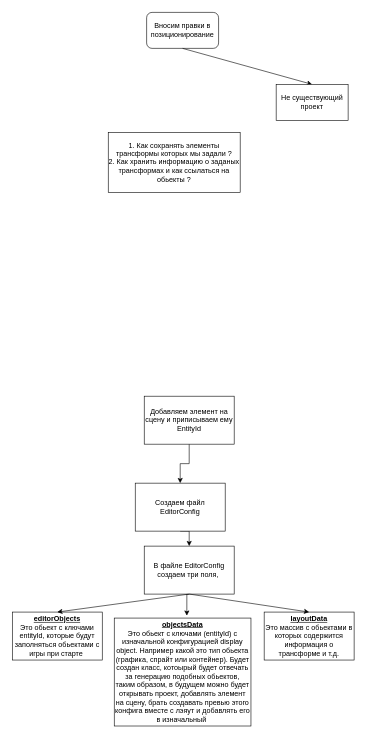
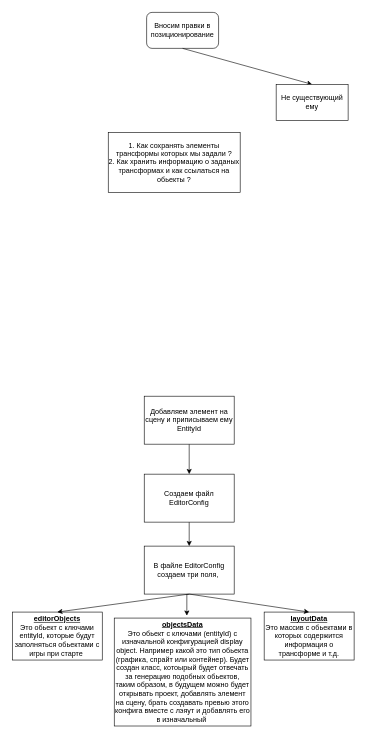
node "Не существующий проект": label "Не существующий проект" -> "Не существующий ему"
node "Создаем файл EditorConfig": moved (180, 507) -> (189, 498)
